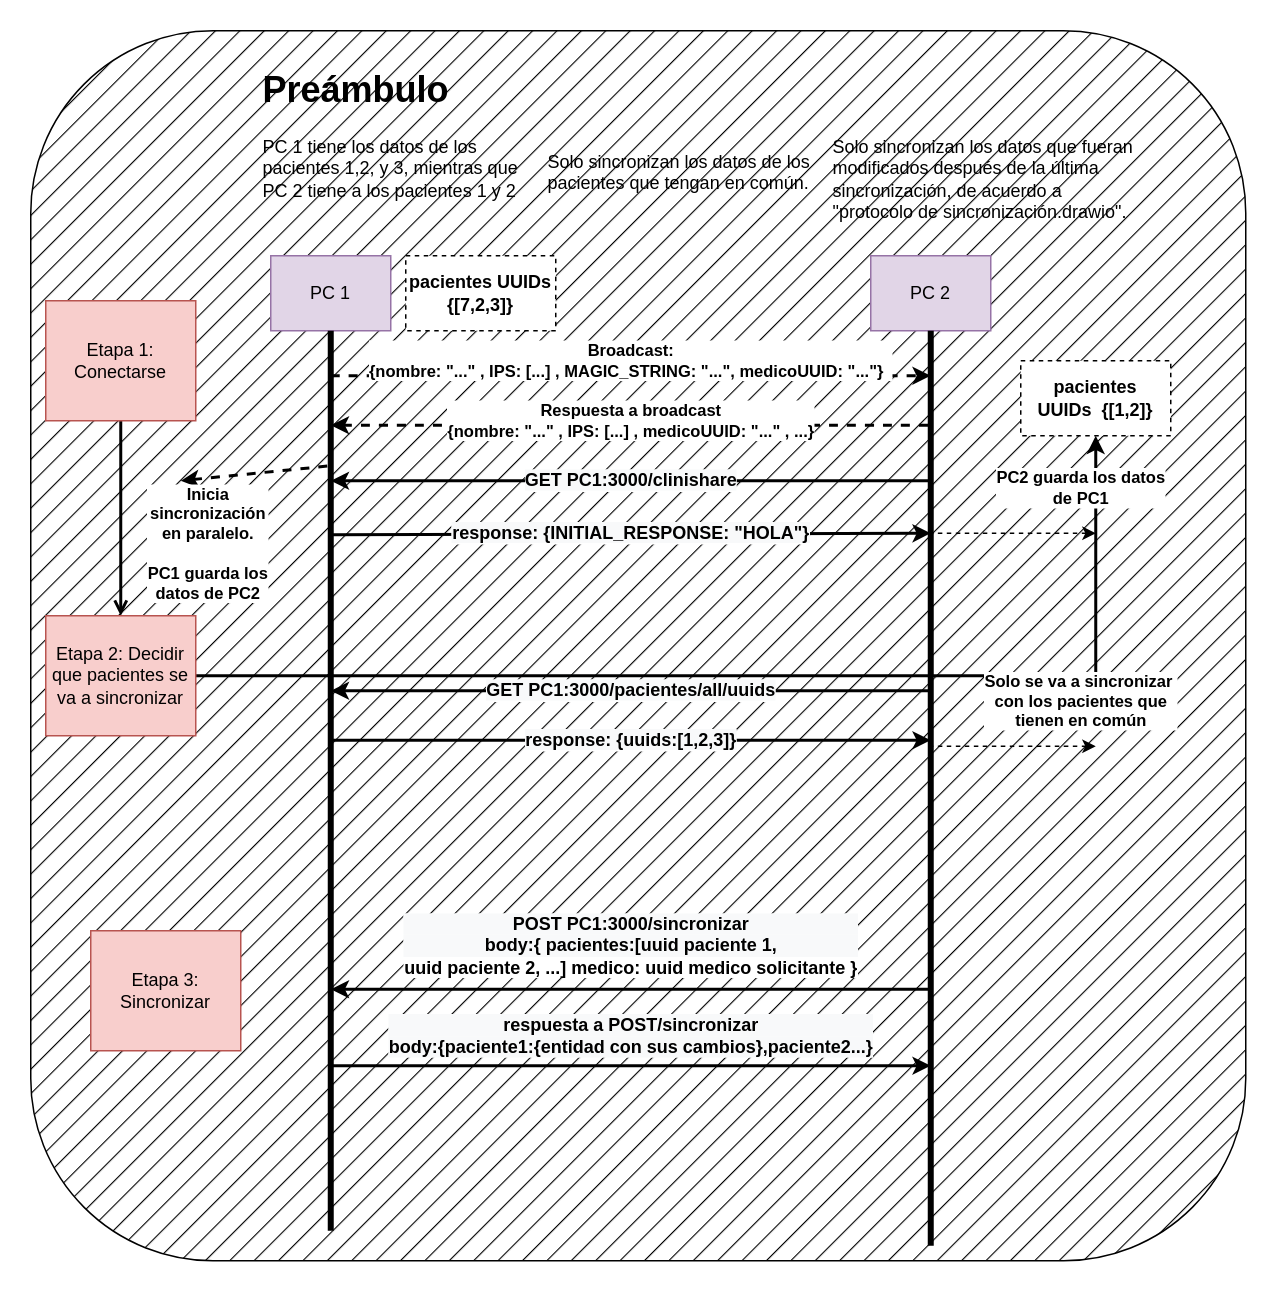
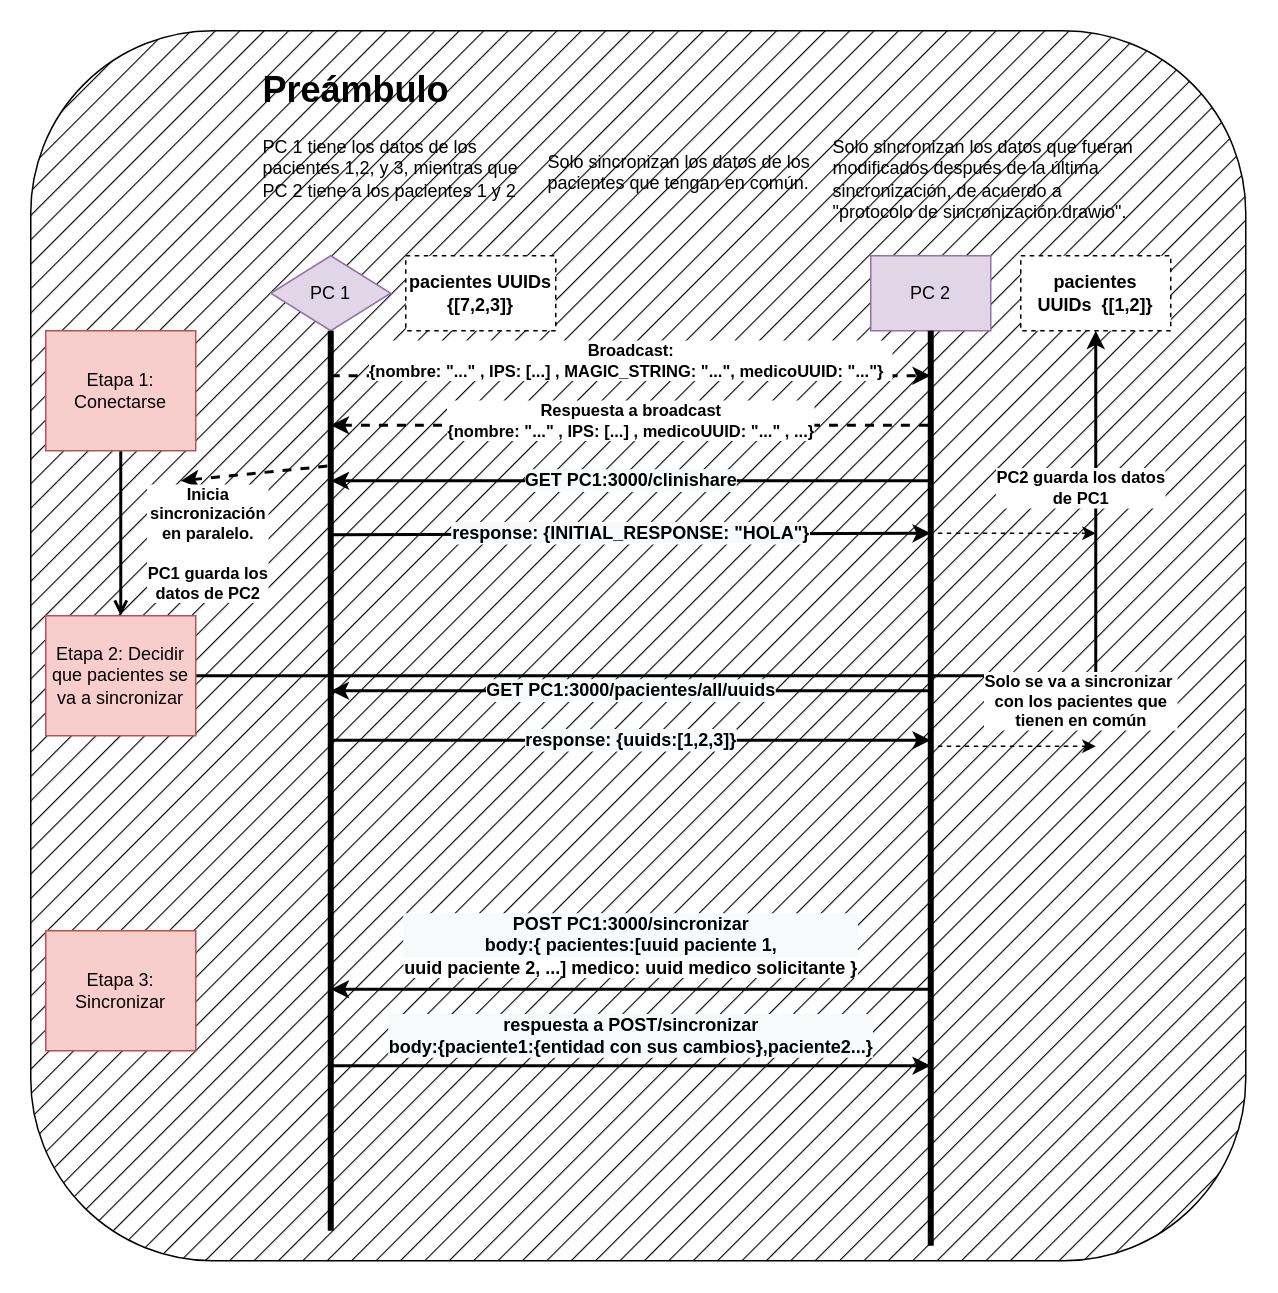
node "PC 1": shape rectangle -> diamond
node "Etapa 1: Conectarse": moved (121, 361) -> (121, 391)
node "pacientes UUIDs {[1,2]}": moved (1096, 398) -> (1096, 293)
node "Etapa 3: Sincronizar": moved (166, 991) -> (121, 991)
